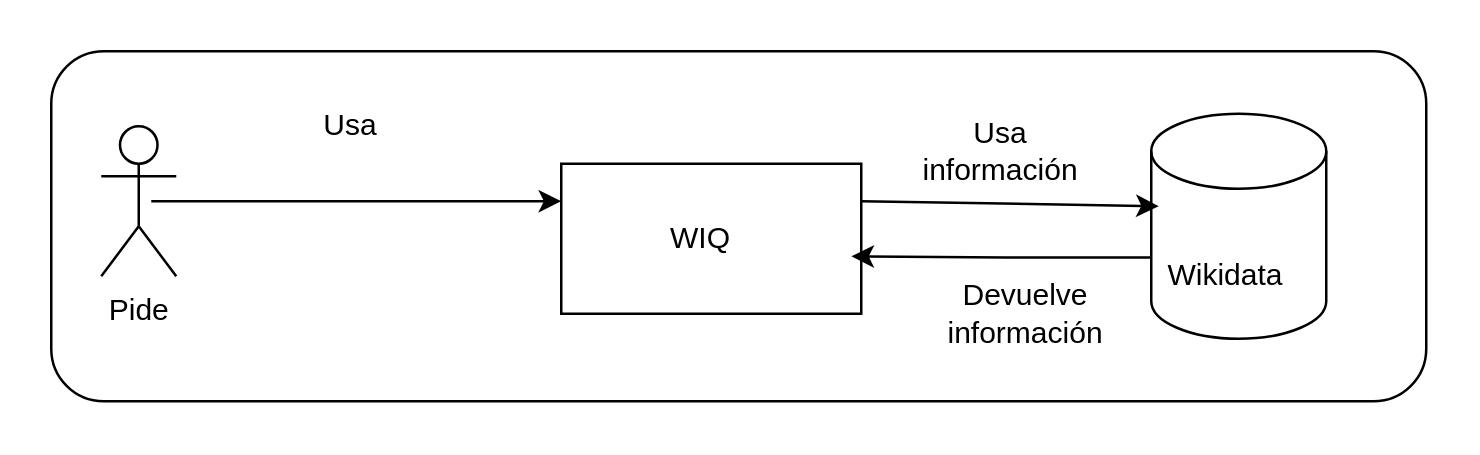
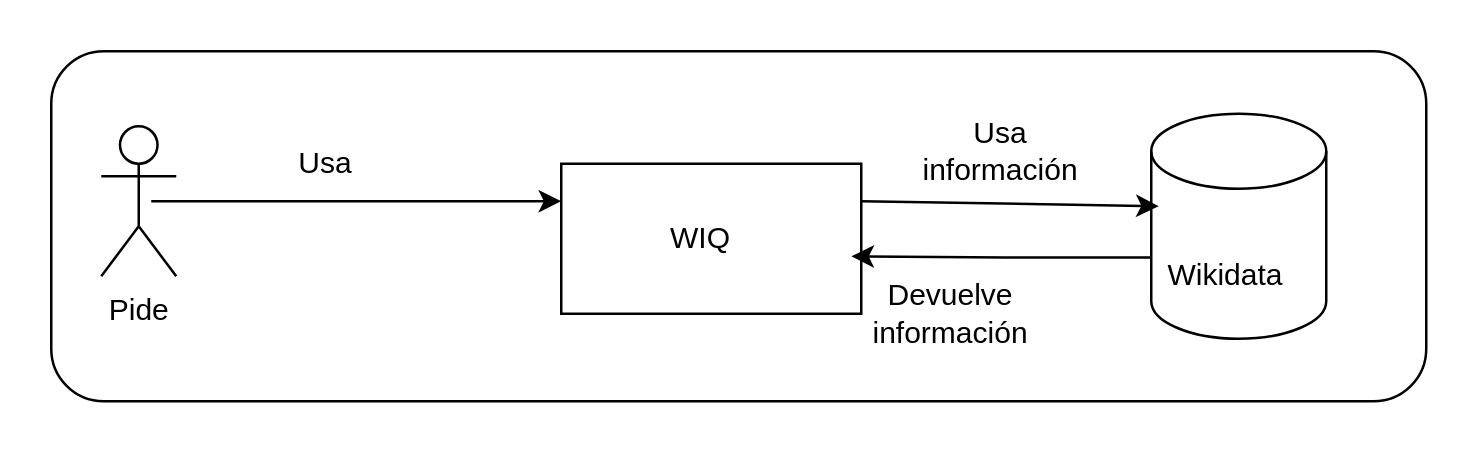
node "Usa": moved (351, 126) -> (326, 164)
node "Devuelve información": moved (1026, 314) -> (951, 314)
